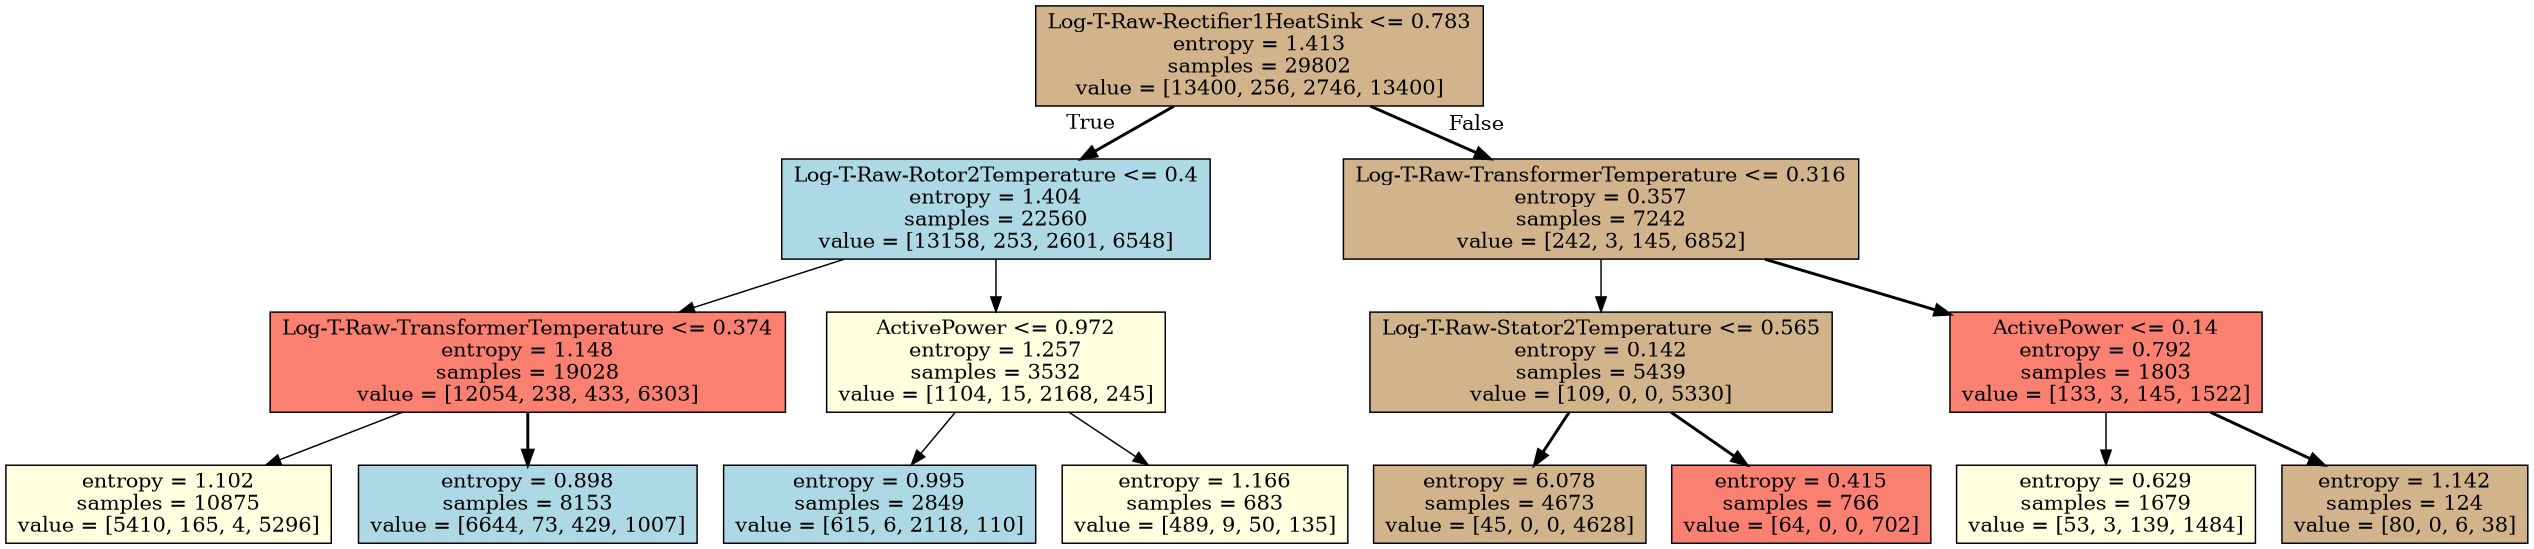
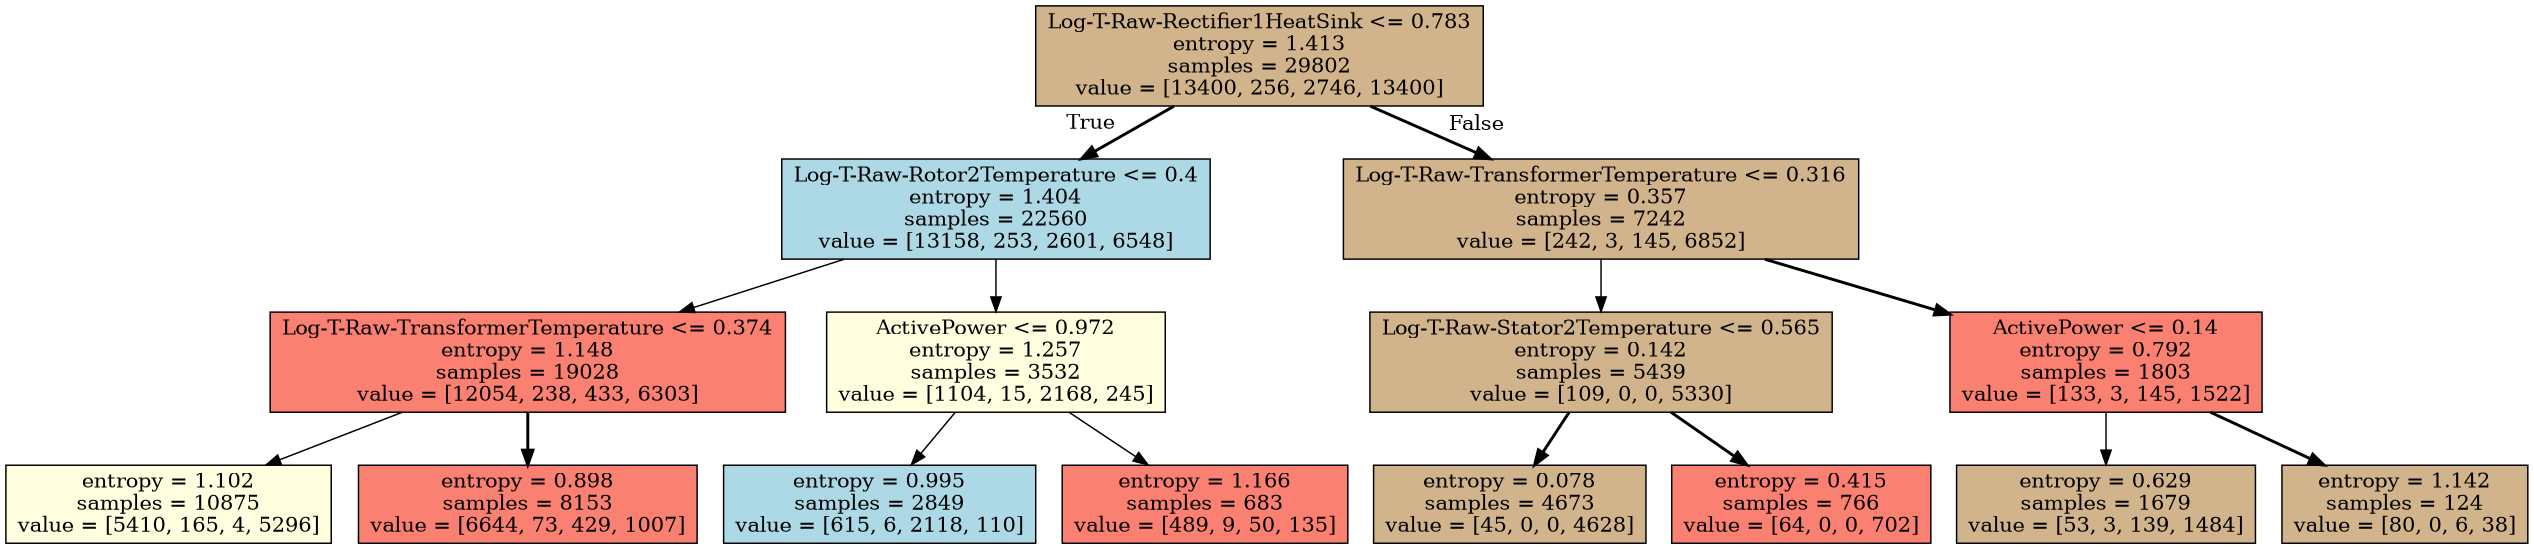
node "entropy = 0.898 samples = 8153 value = [6644, 73, 429, 1007]": fillcolor lightblue -> salmon
node "entropy = 1.166 samples = 683 value = [489, 9, 50, 135]": fillcolor lightyellow -> salmon
node "entropy = 6.078 samples = 4673 value = [45, 0, 0, 4628]": label "entropy = 6.078 samples = 4673 value = [45, 0, 0, 4628]" -> "entropy = 0.078 samples = 4673 value = [45, 0, 0, 4628]"
node "entropy = 0.629 samples = 1679 value = [53, 3, 139, 1484]": fillcolor lightyellow -> tan
